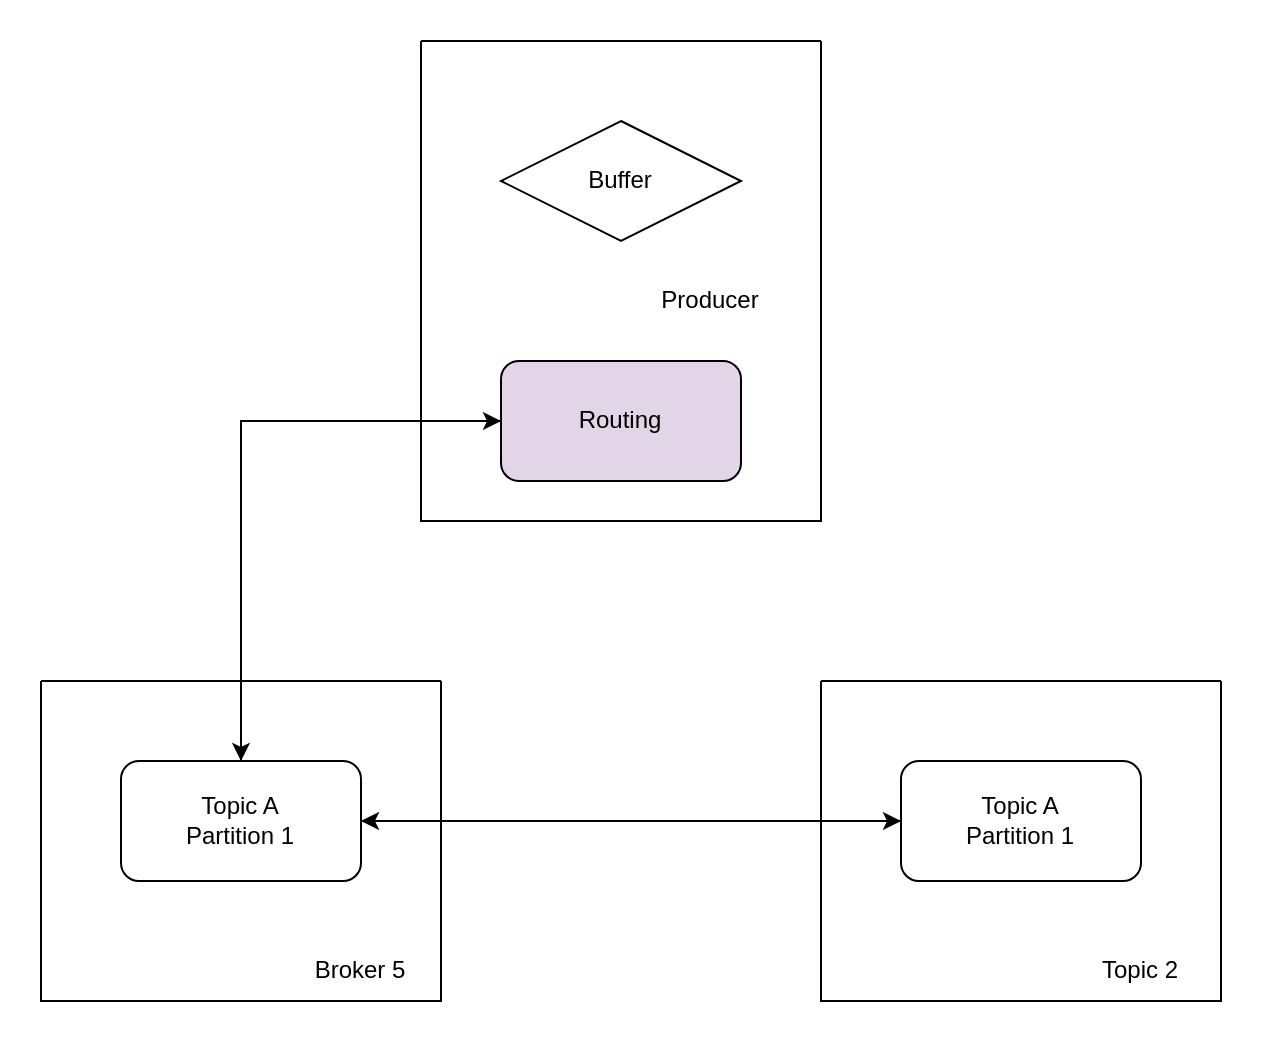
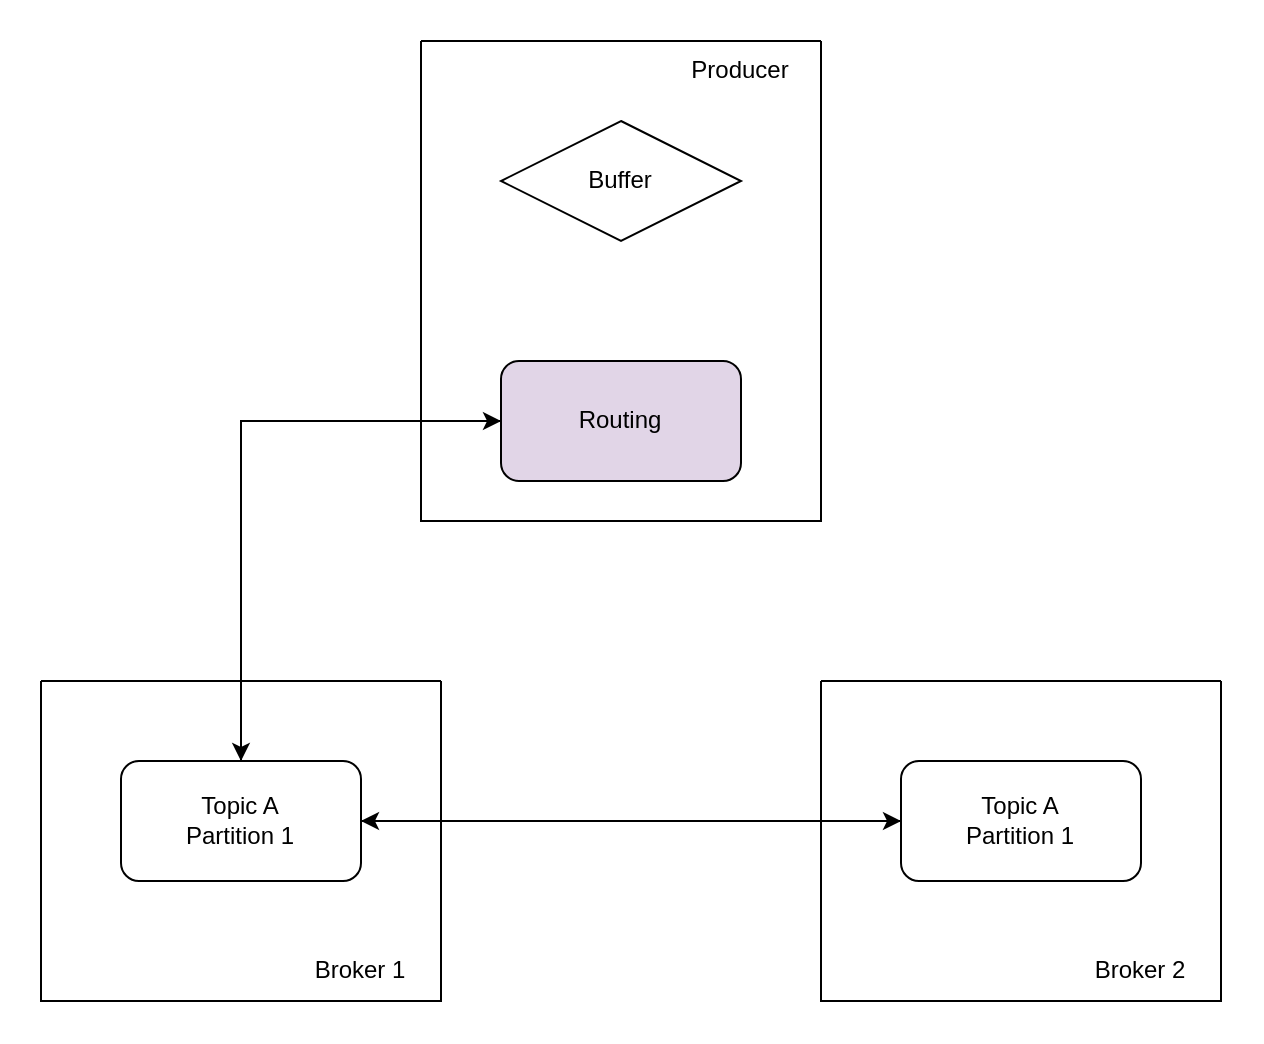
node "Producer": moved (711, 301) -> (741, 71)
node "Broker 5": label "Broker 5" -> "Broker 1"
node "Topic 2": label "Topic 2" -> "Broker 2"
